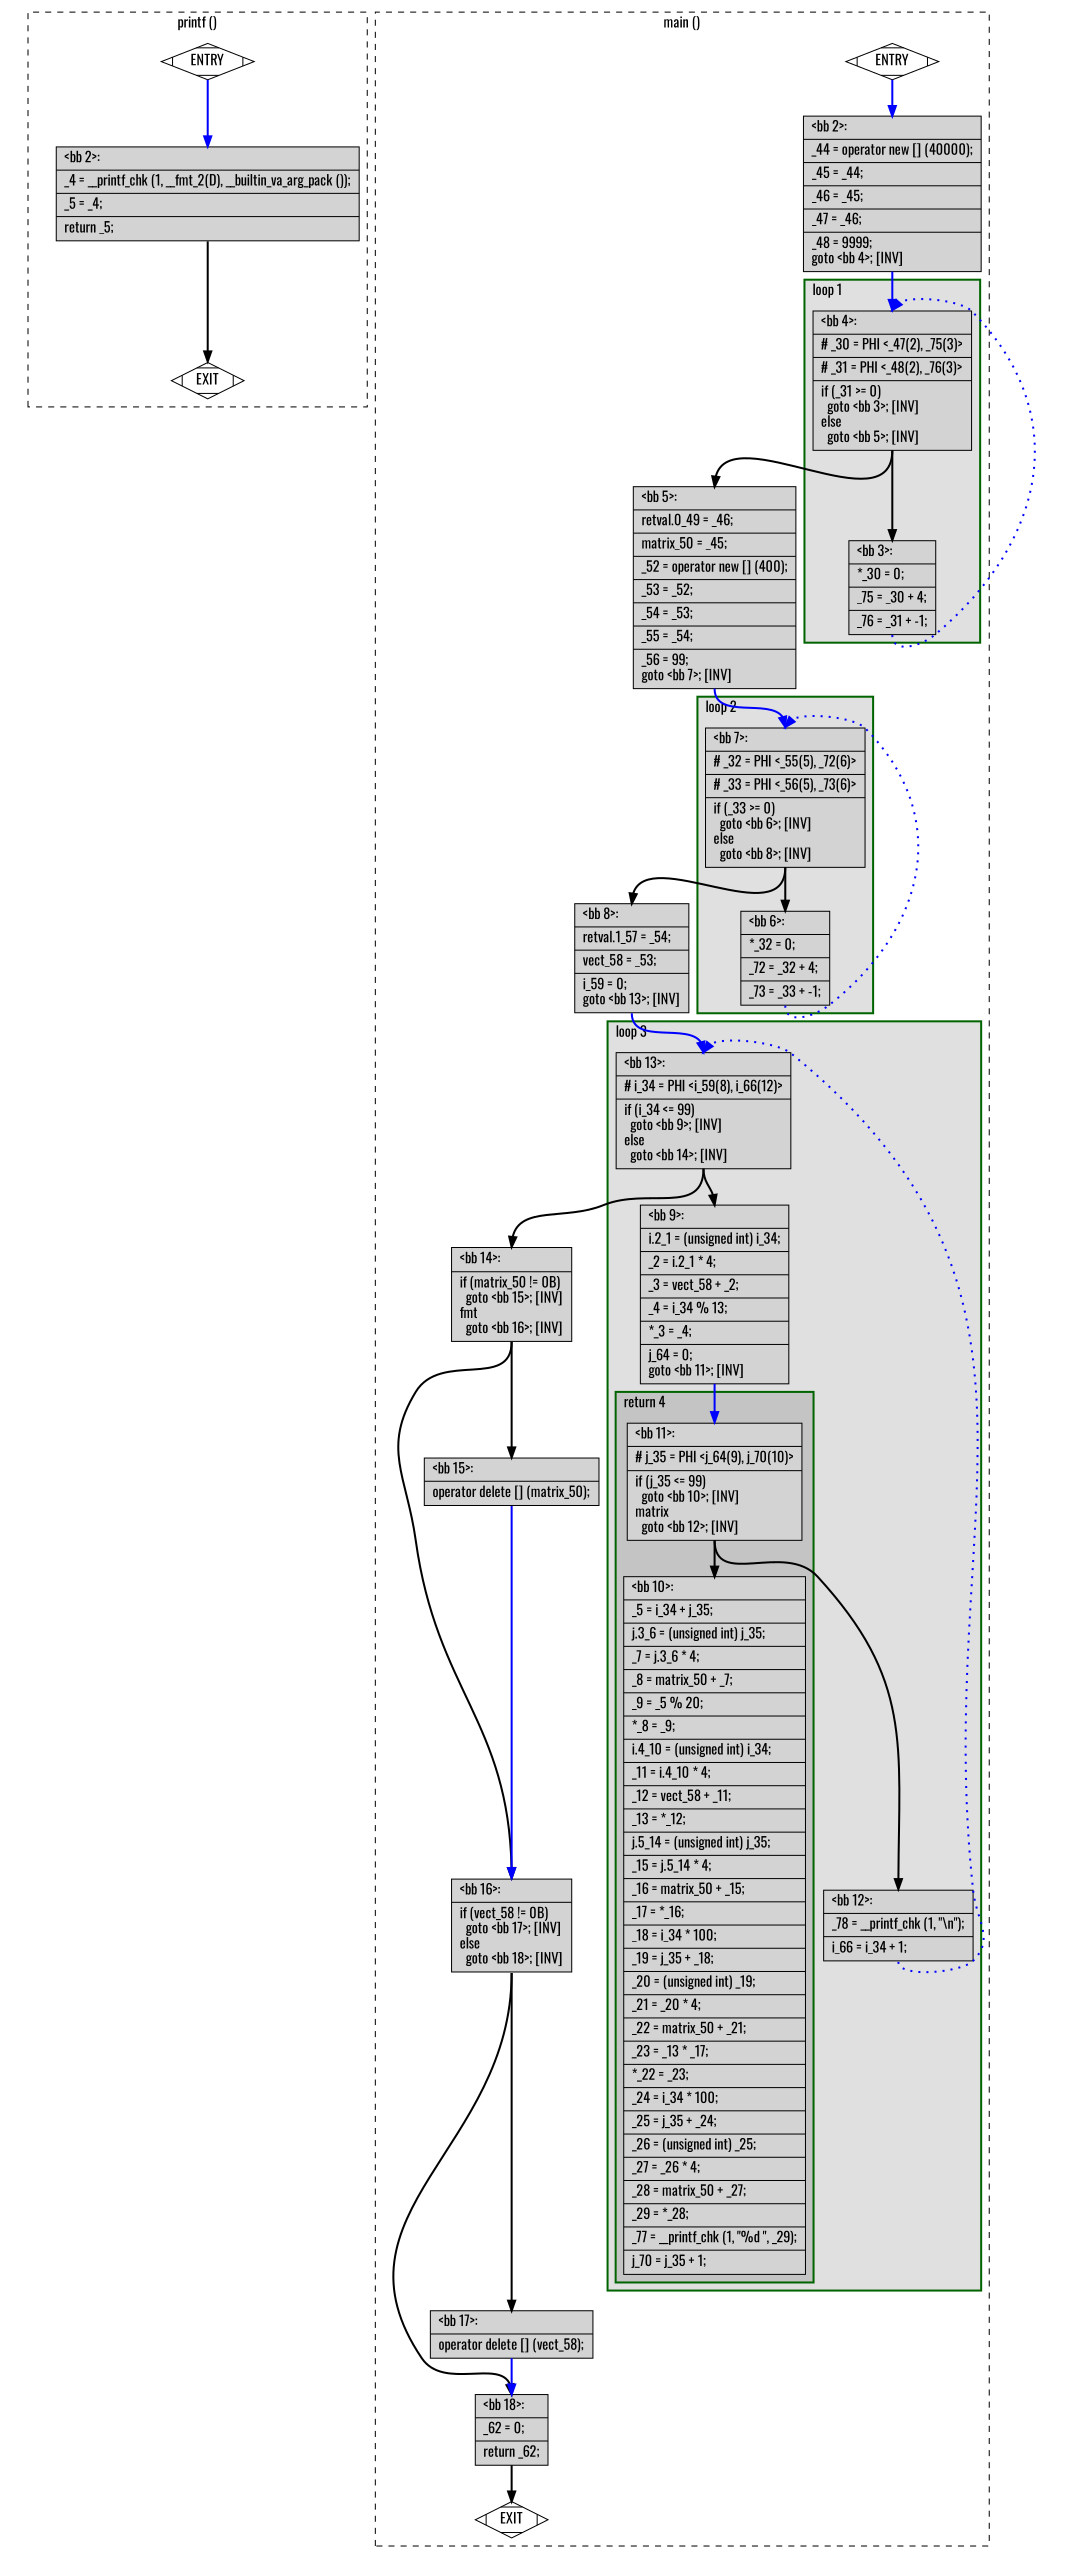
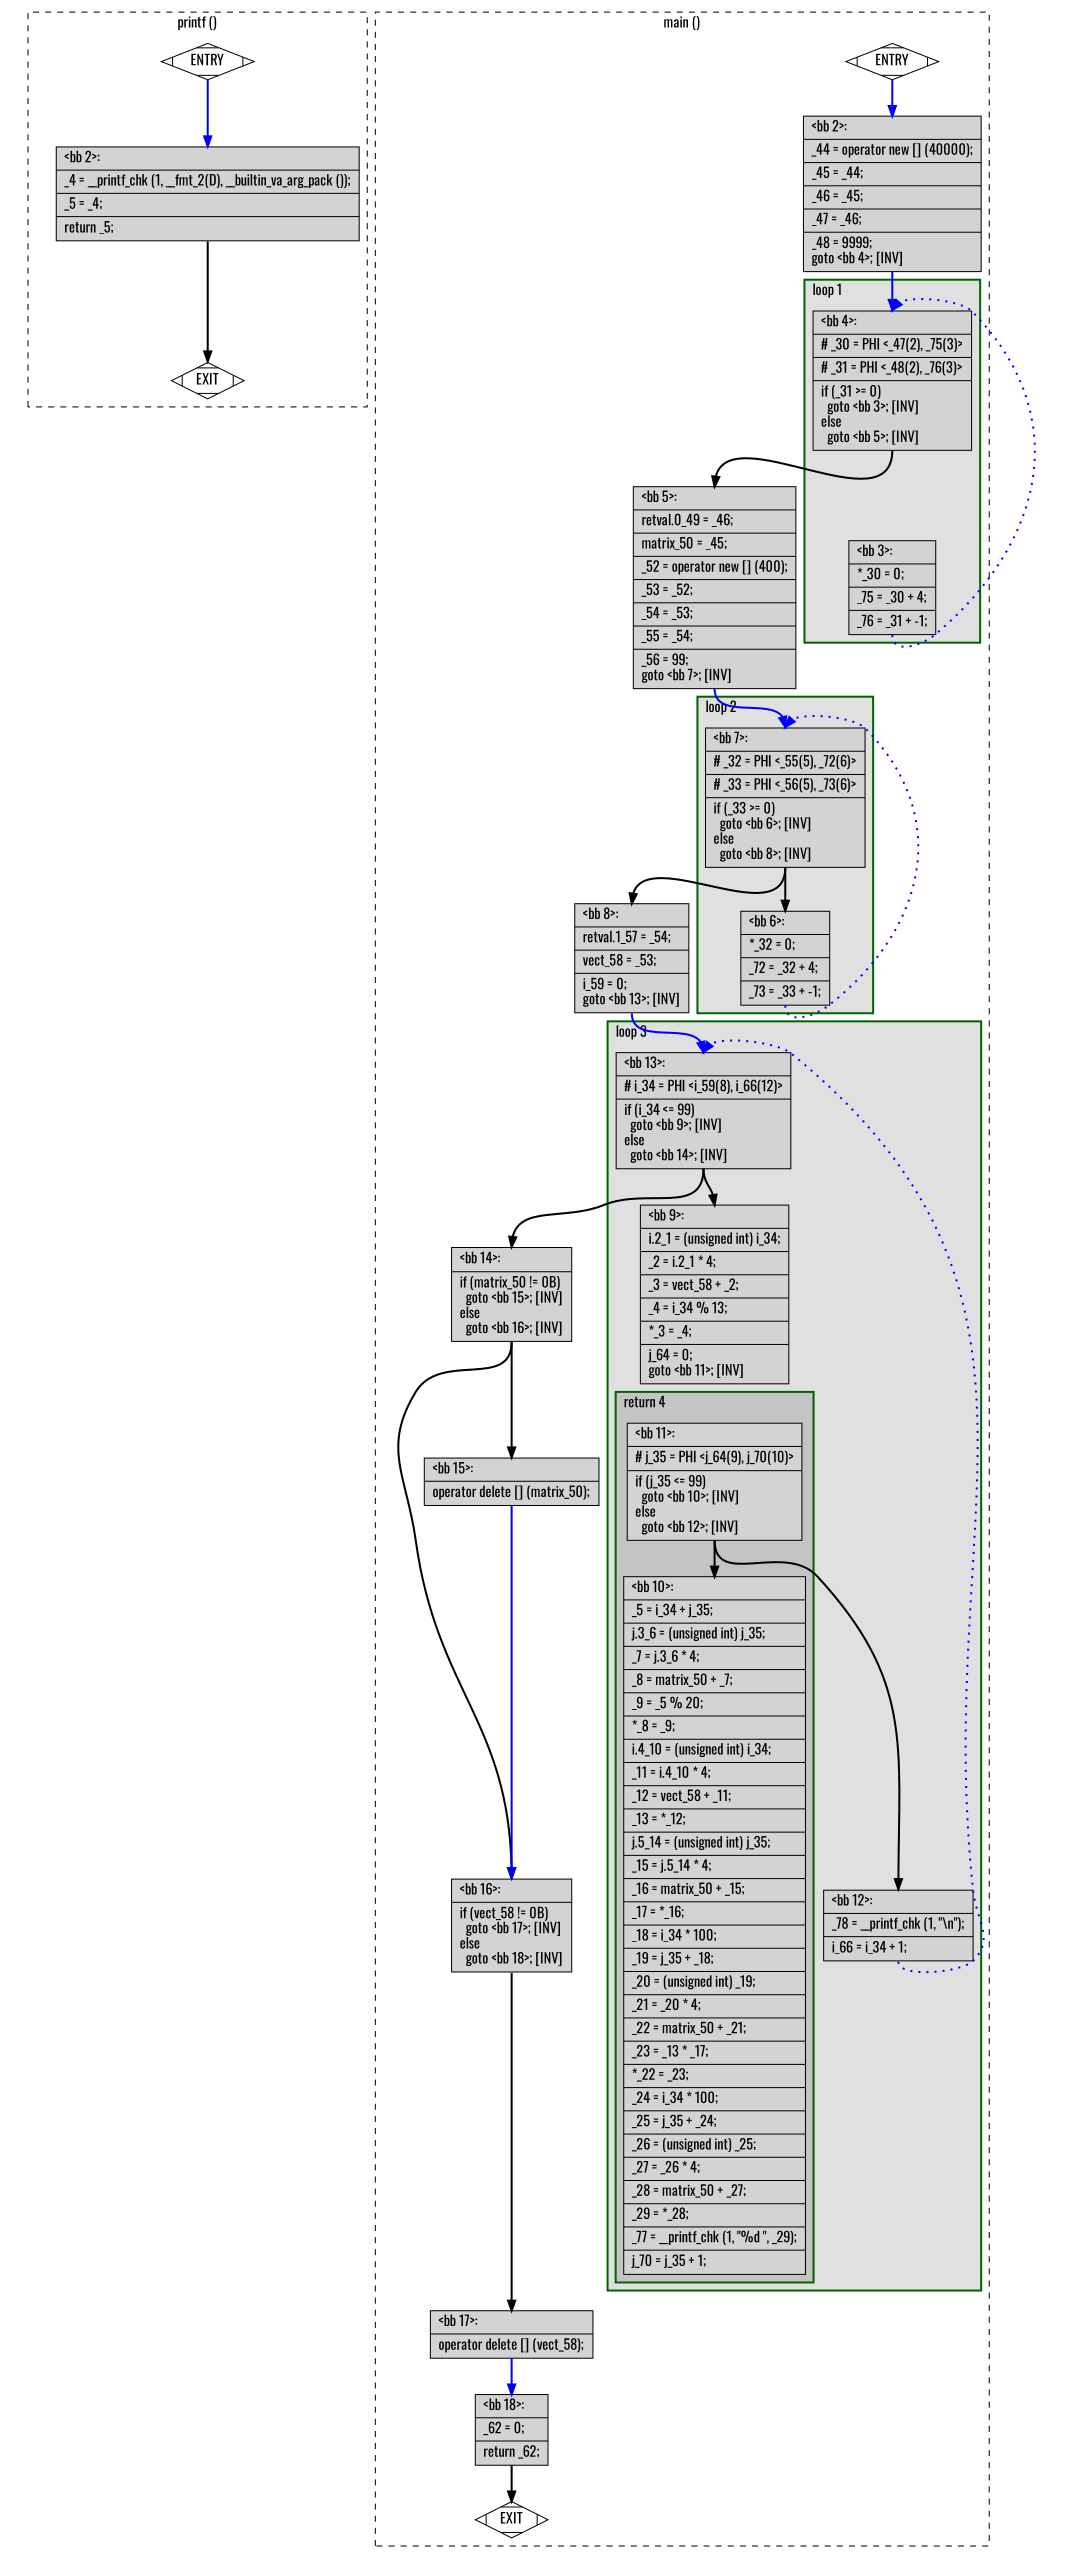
edge "<bb 4>:" -> "<bb 3>:": removed
node "<bb 14>:": text "fmt" -> "else"
edge "<bb 9>:" -> "<bb 11>:": removed
node "<bb 11>:": text "matrix" -> "else"
edge "<bb 16>:" -> "<bb 18>:": removed
